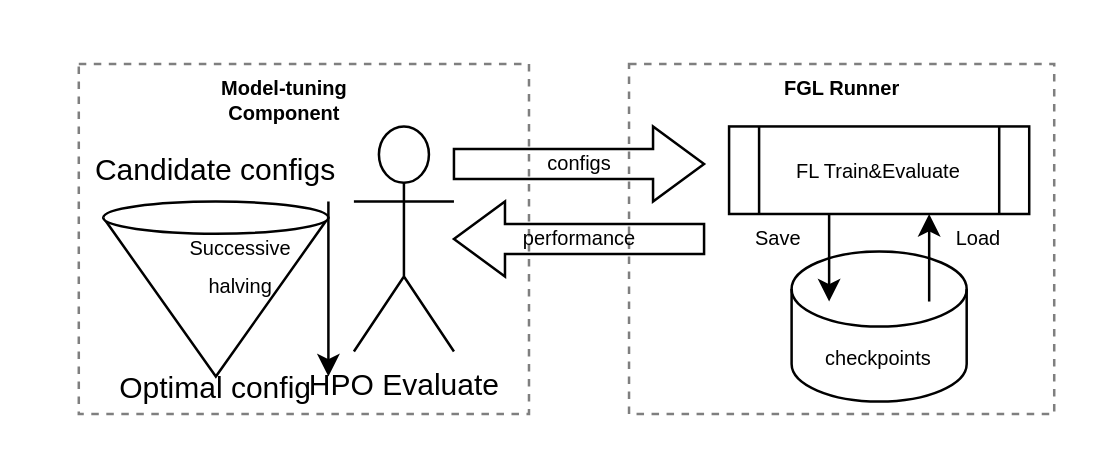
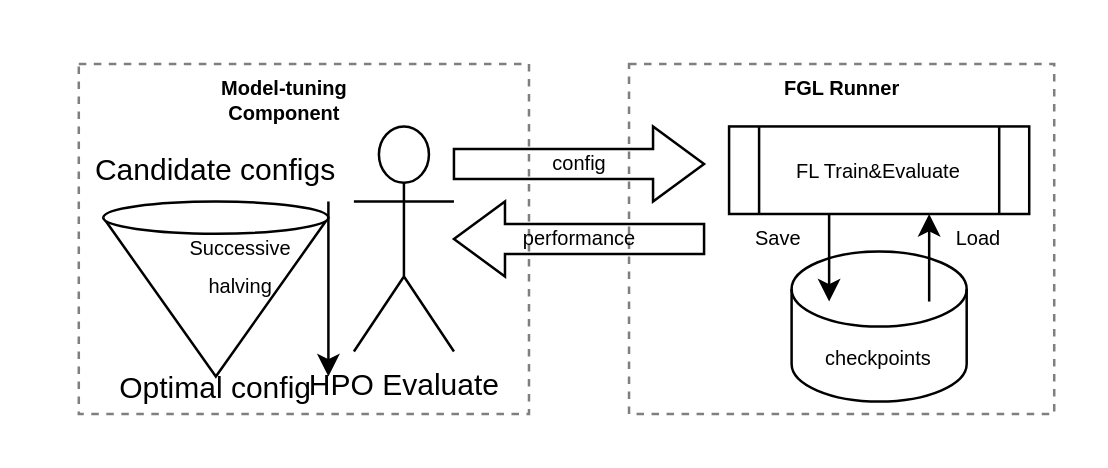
node "configs": label "configs" -> "config"
